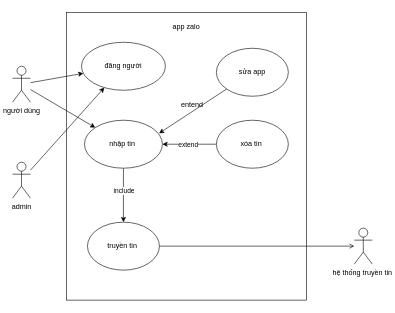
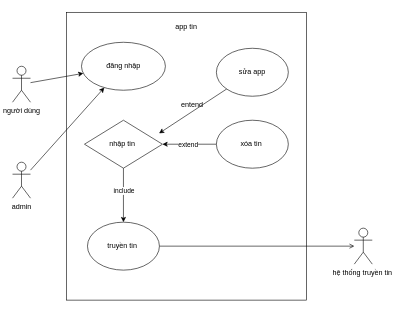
node "app zalo": label "app zalo" -> "app tin"
node "đăng người": label "đăng người" -> "đăng nhập"
edge "người dùng" -> "nhập tin": removed
node "nhập tin": shape ellipse -> diamond
